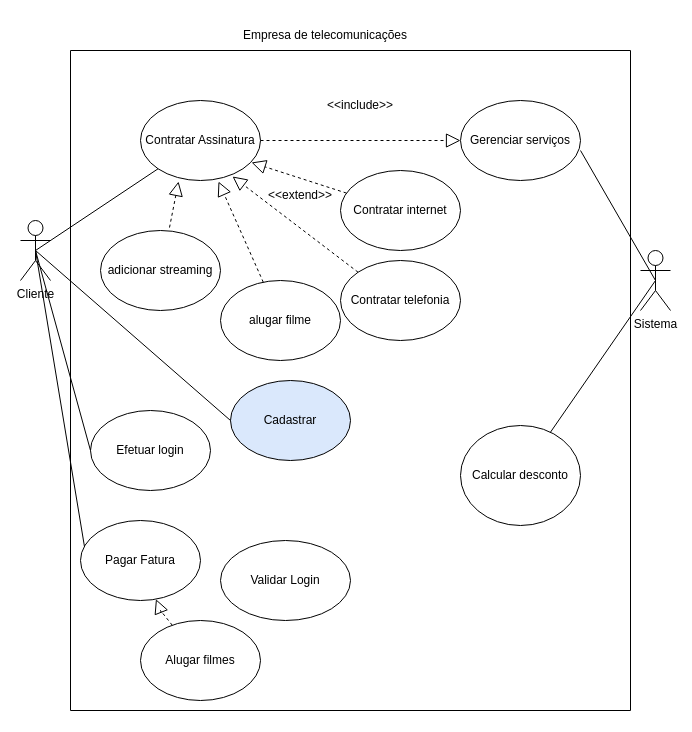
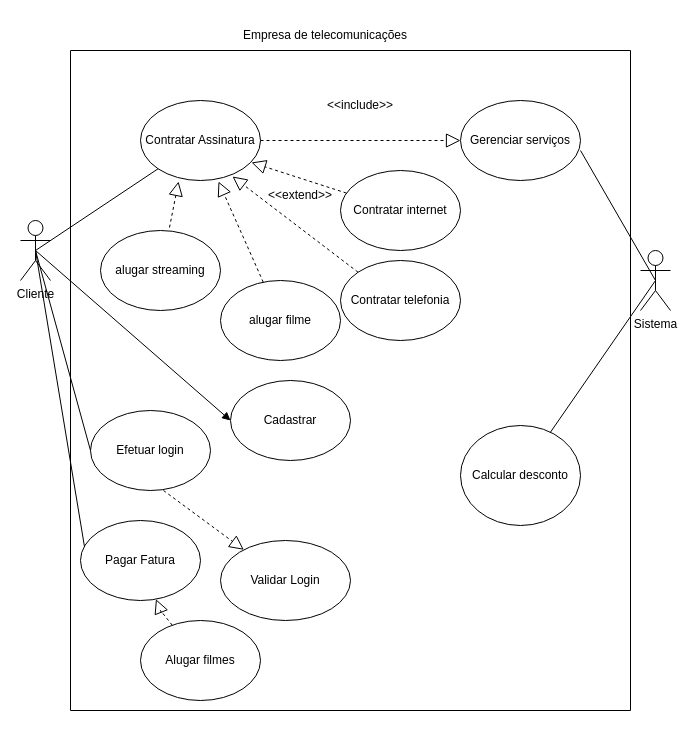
node "adicionar streaming": label "adicionar streaming" -> "alugar streaming"
edge "Cliente" -- "Cadastrar": arrowhead none -> block
node "Cadastrar": fillcolor #dae8fc -> #ffffff
edge "Efetuar login" -> "Validar Login": added
